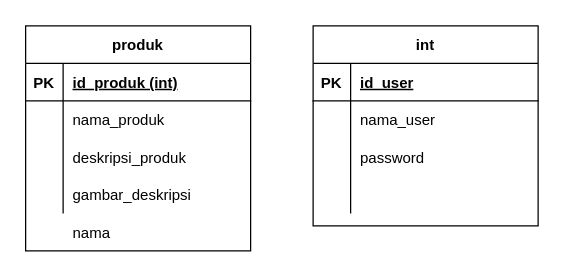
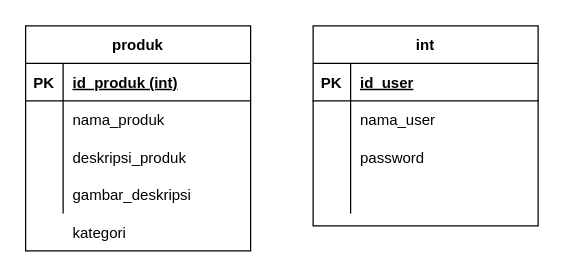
node "nama": label "nama" -> "kategori"
